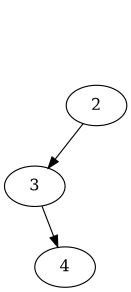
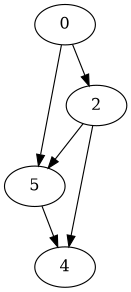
node "0": added
edge "2" -> "4": added
node "3": label "3" -> "5"
